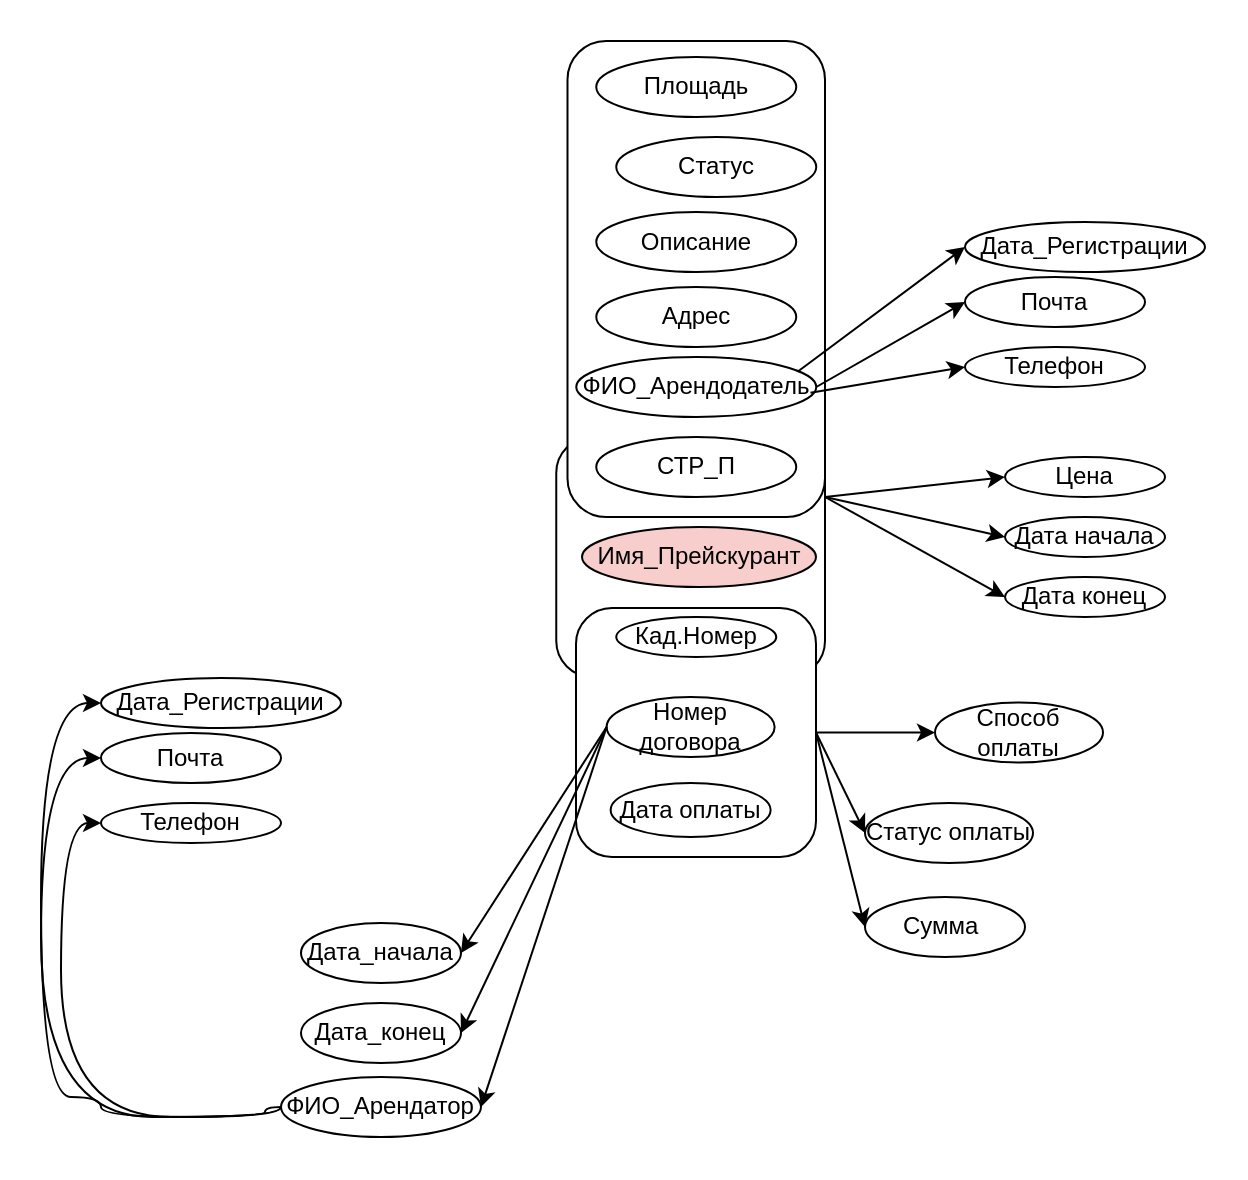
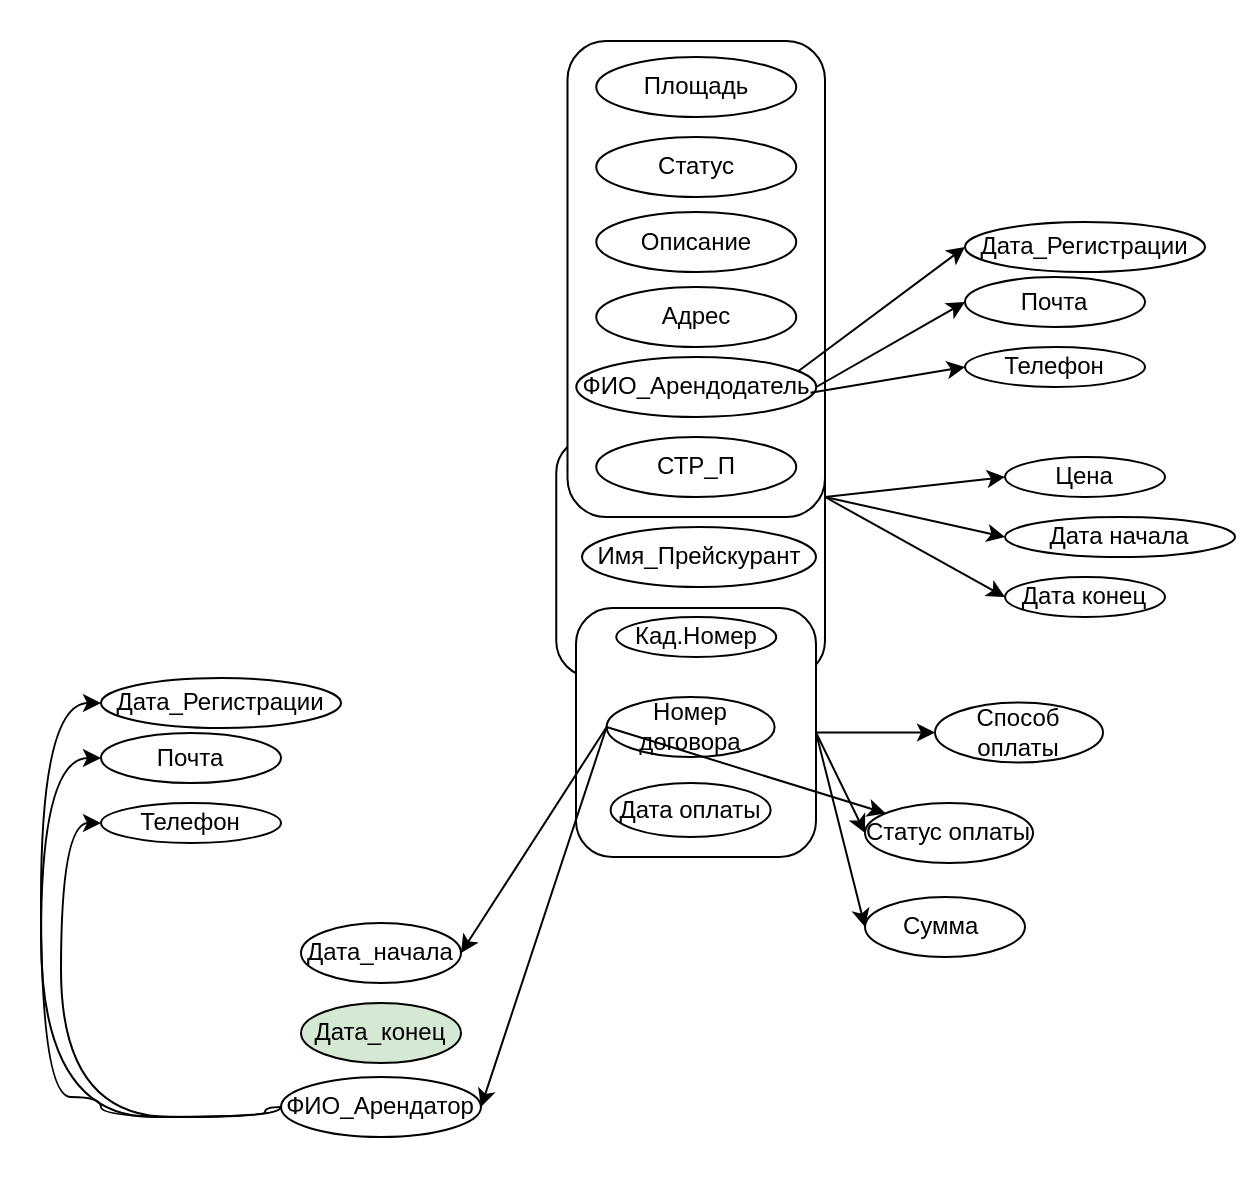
node "Статус": moved (716, 167) -> (696, 167)
node "Дата начала": size 160x40 -> 230x40
node "Имя_Прейскурант": fillcolor #f8cecc -> #ffffff
edge "Номер договора" -> "Дата_конец": now "Номер договора" -> "Статус оплаты"
node "Дата_конец": fillcolor #ffffff -> #d5e8d4
